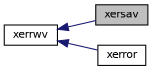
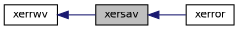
edge "xerror" -> "xerrwv": now "xerror" -> "xersav"
